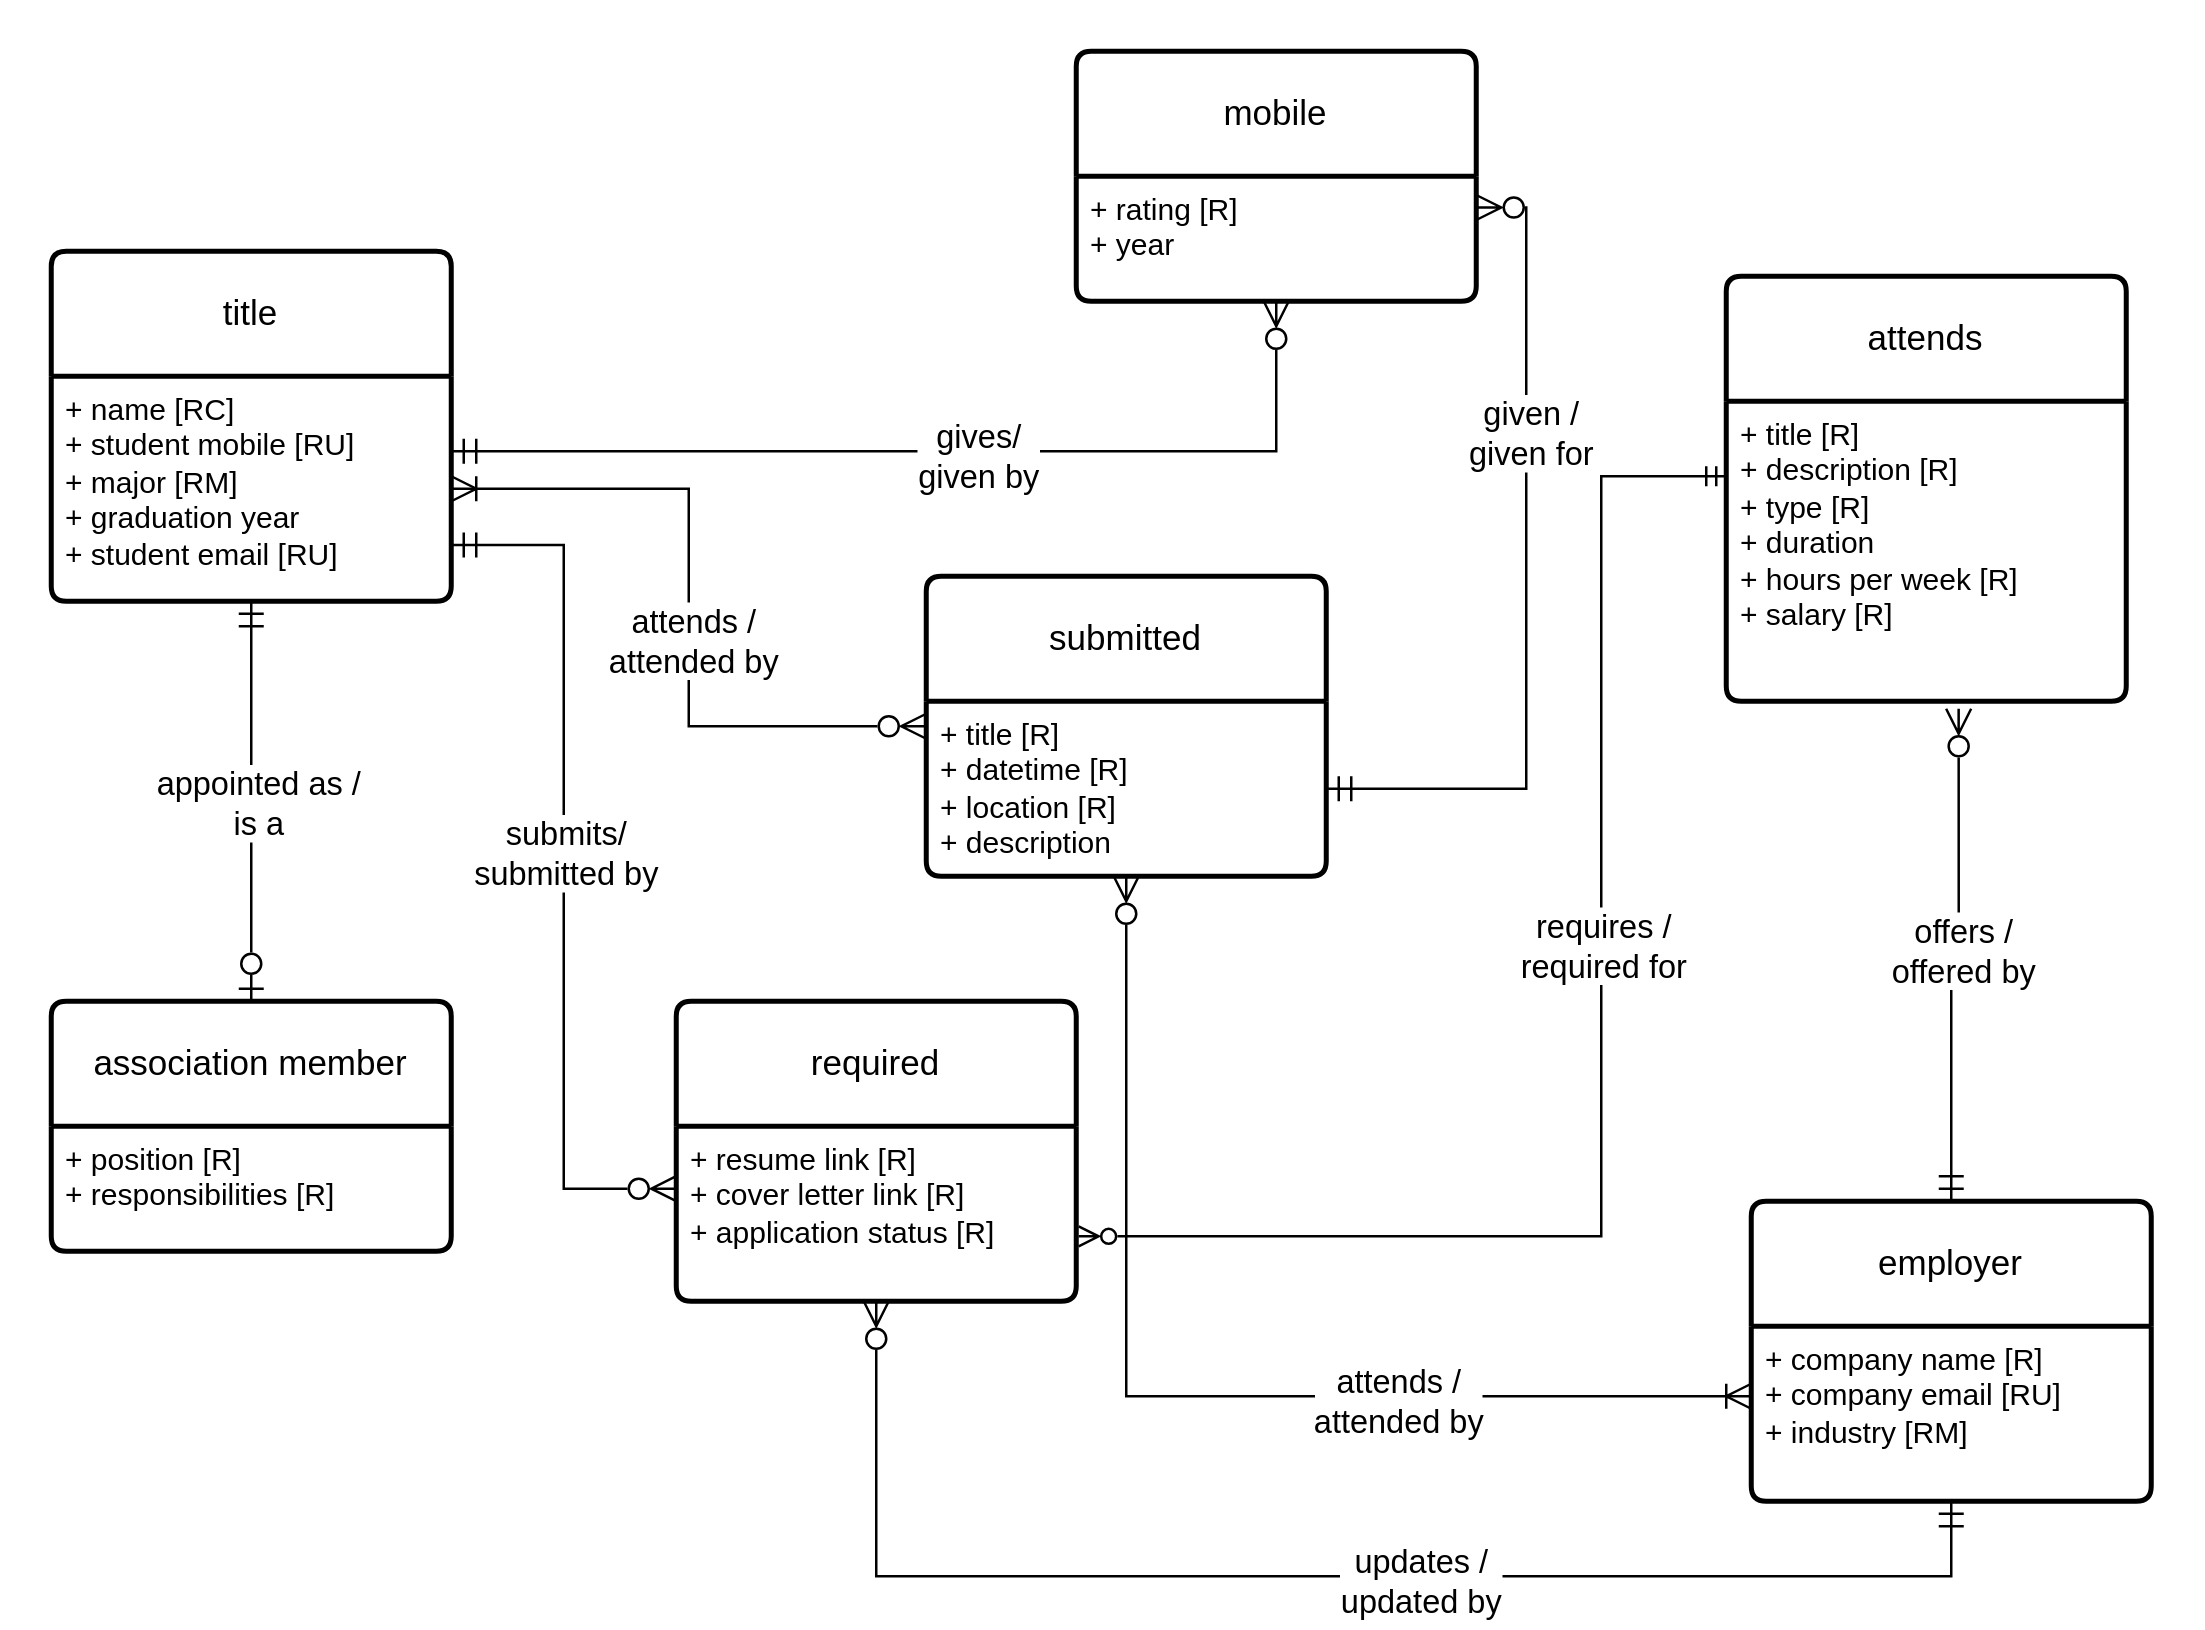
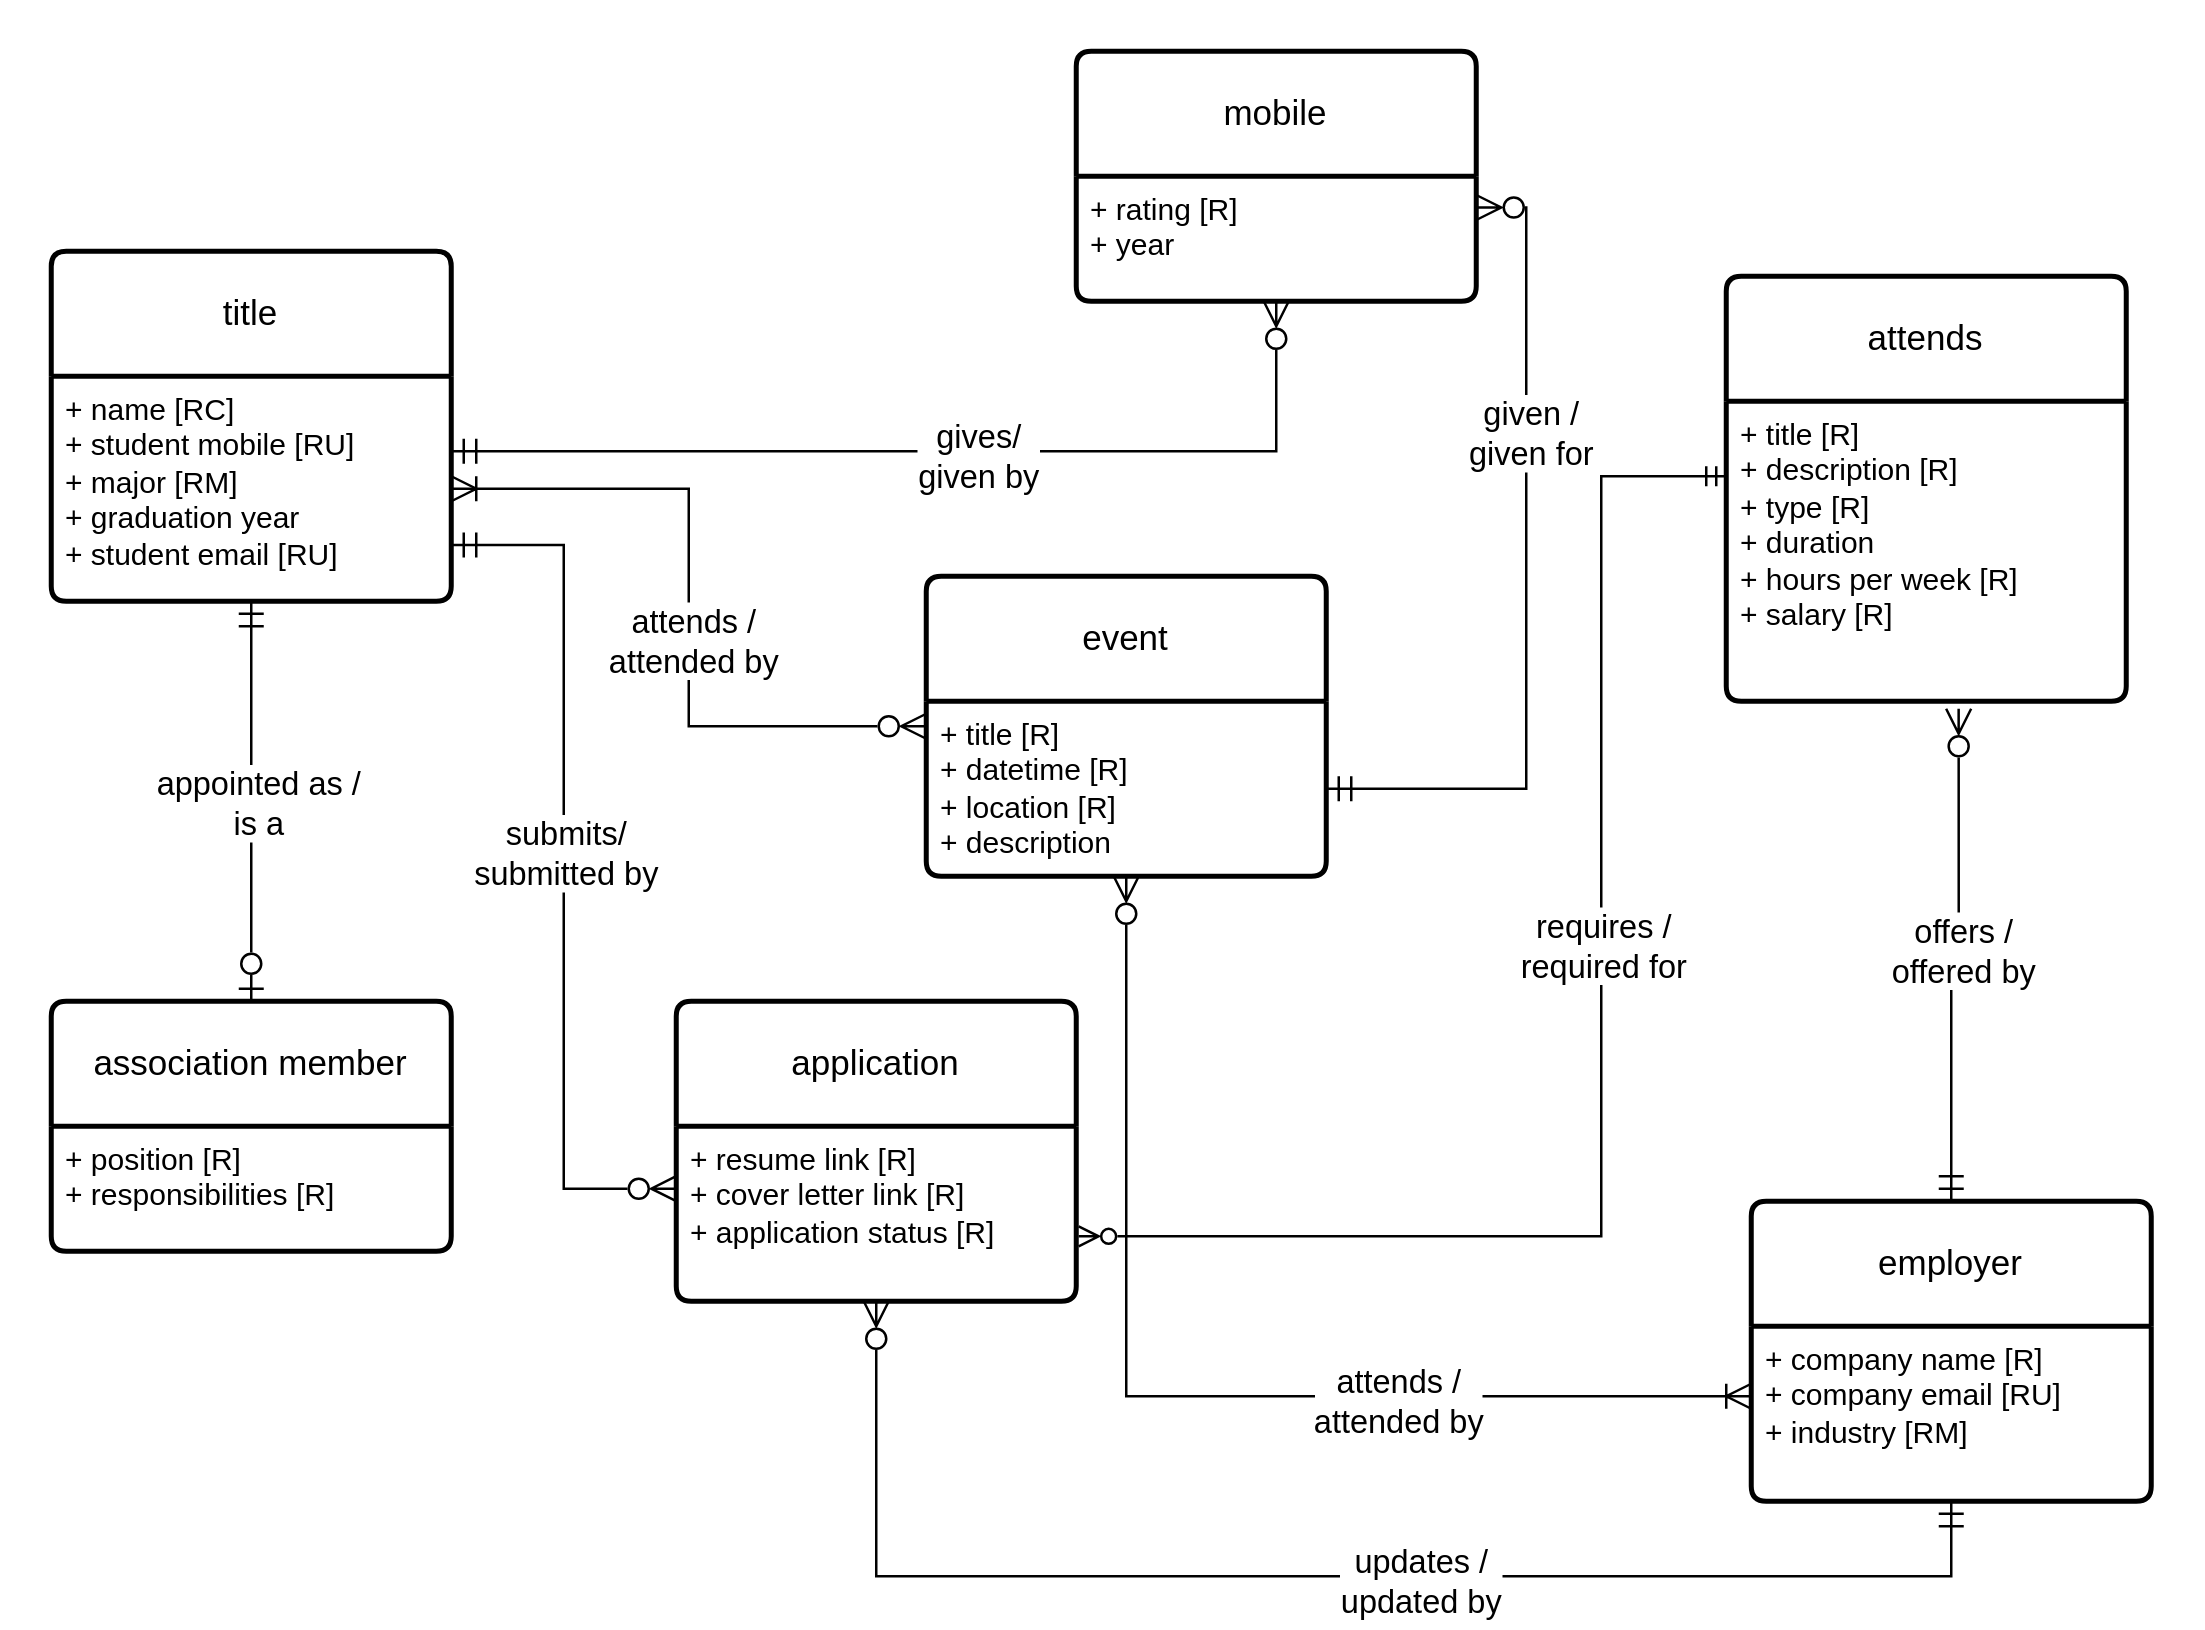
node "submitted": label "submitted" -> "event"
node "required": label "required" -> "application"
